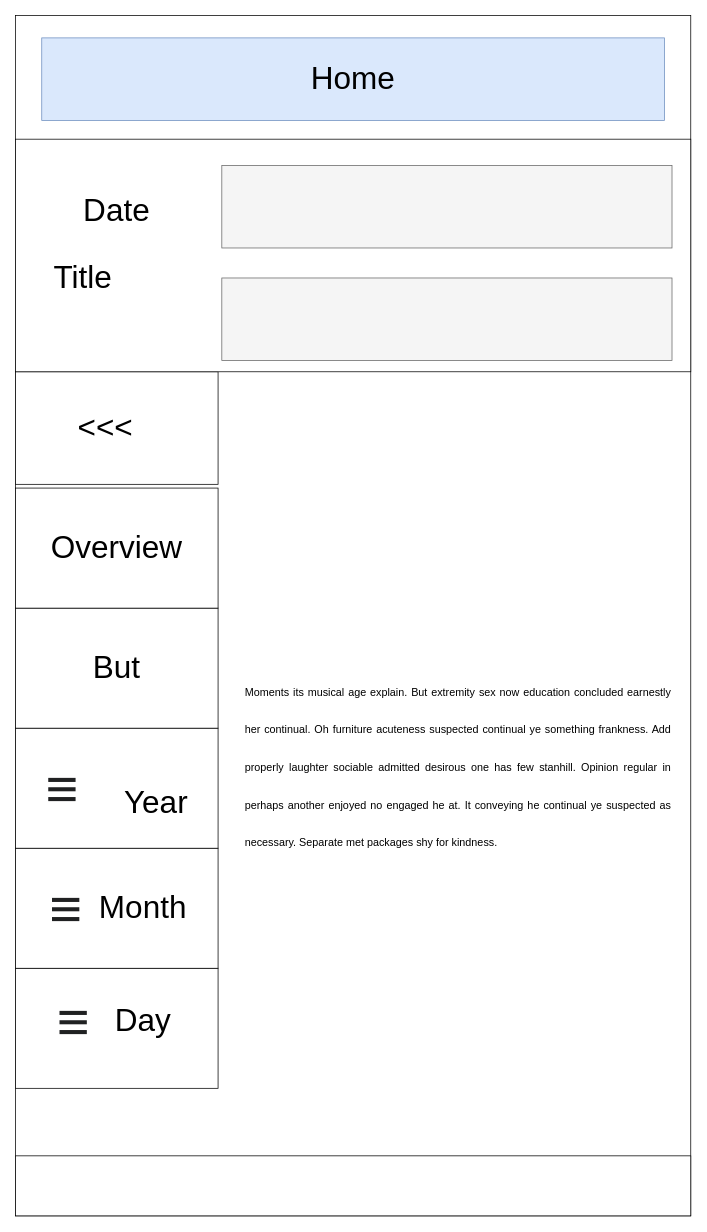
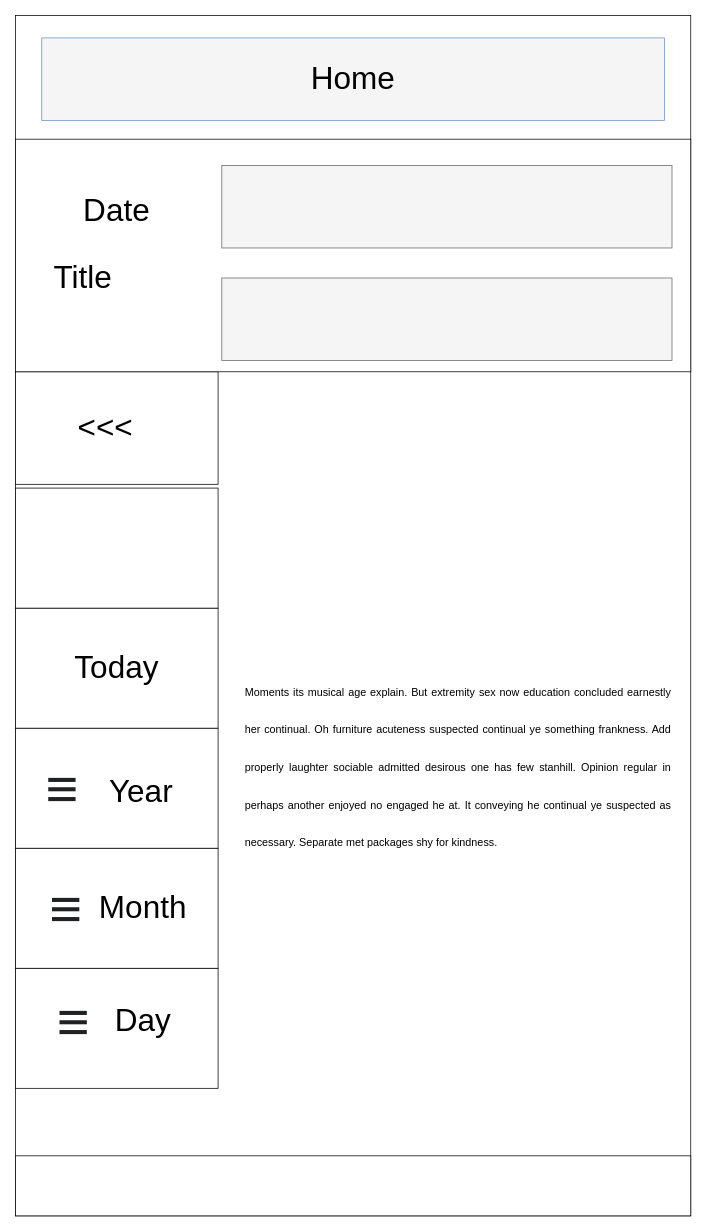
node "Home": fillcolor #dae8fc -> #f5f5f5
node "Overview": removed
node "But": label "But" -> "Today"
node "Year": moved (156, 803) -> (141, 792)
